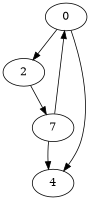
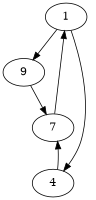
node "0": label "0" -> "1"
node "2": label "2" -> "9"
edge "7" -> "4": reversed
